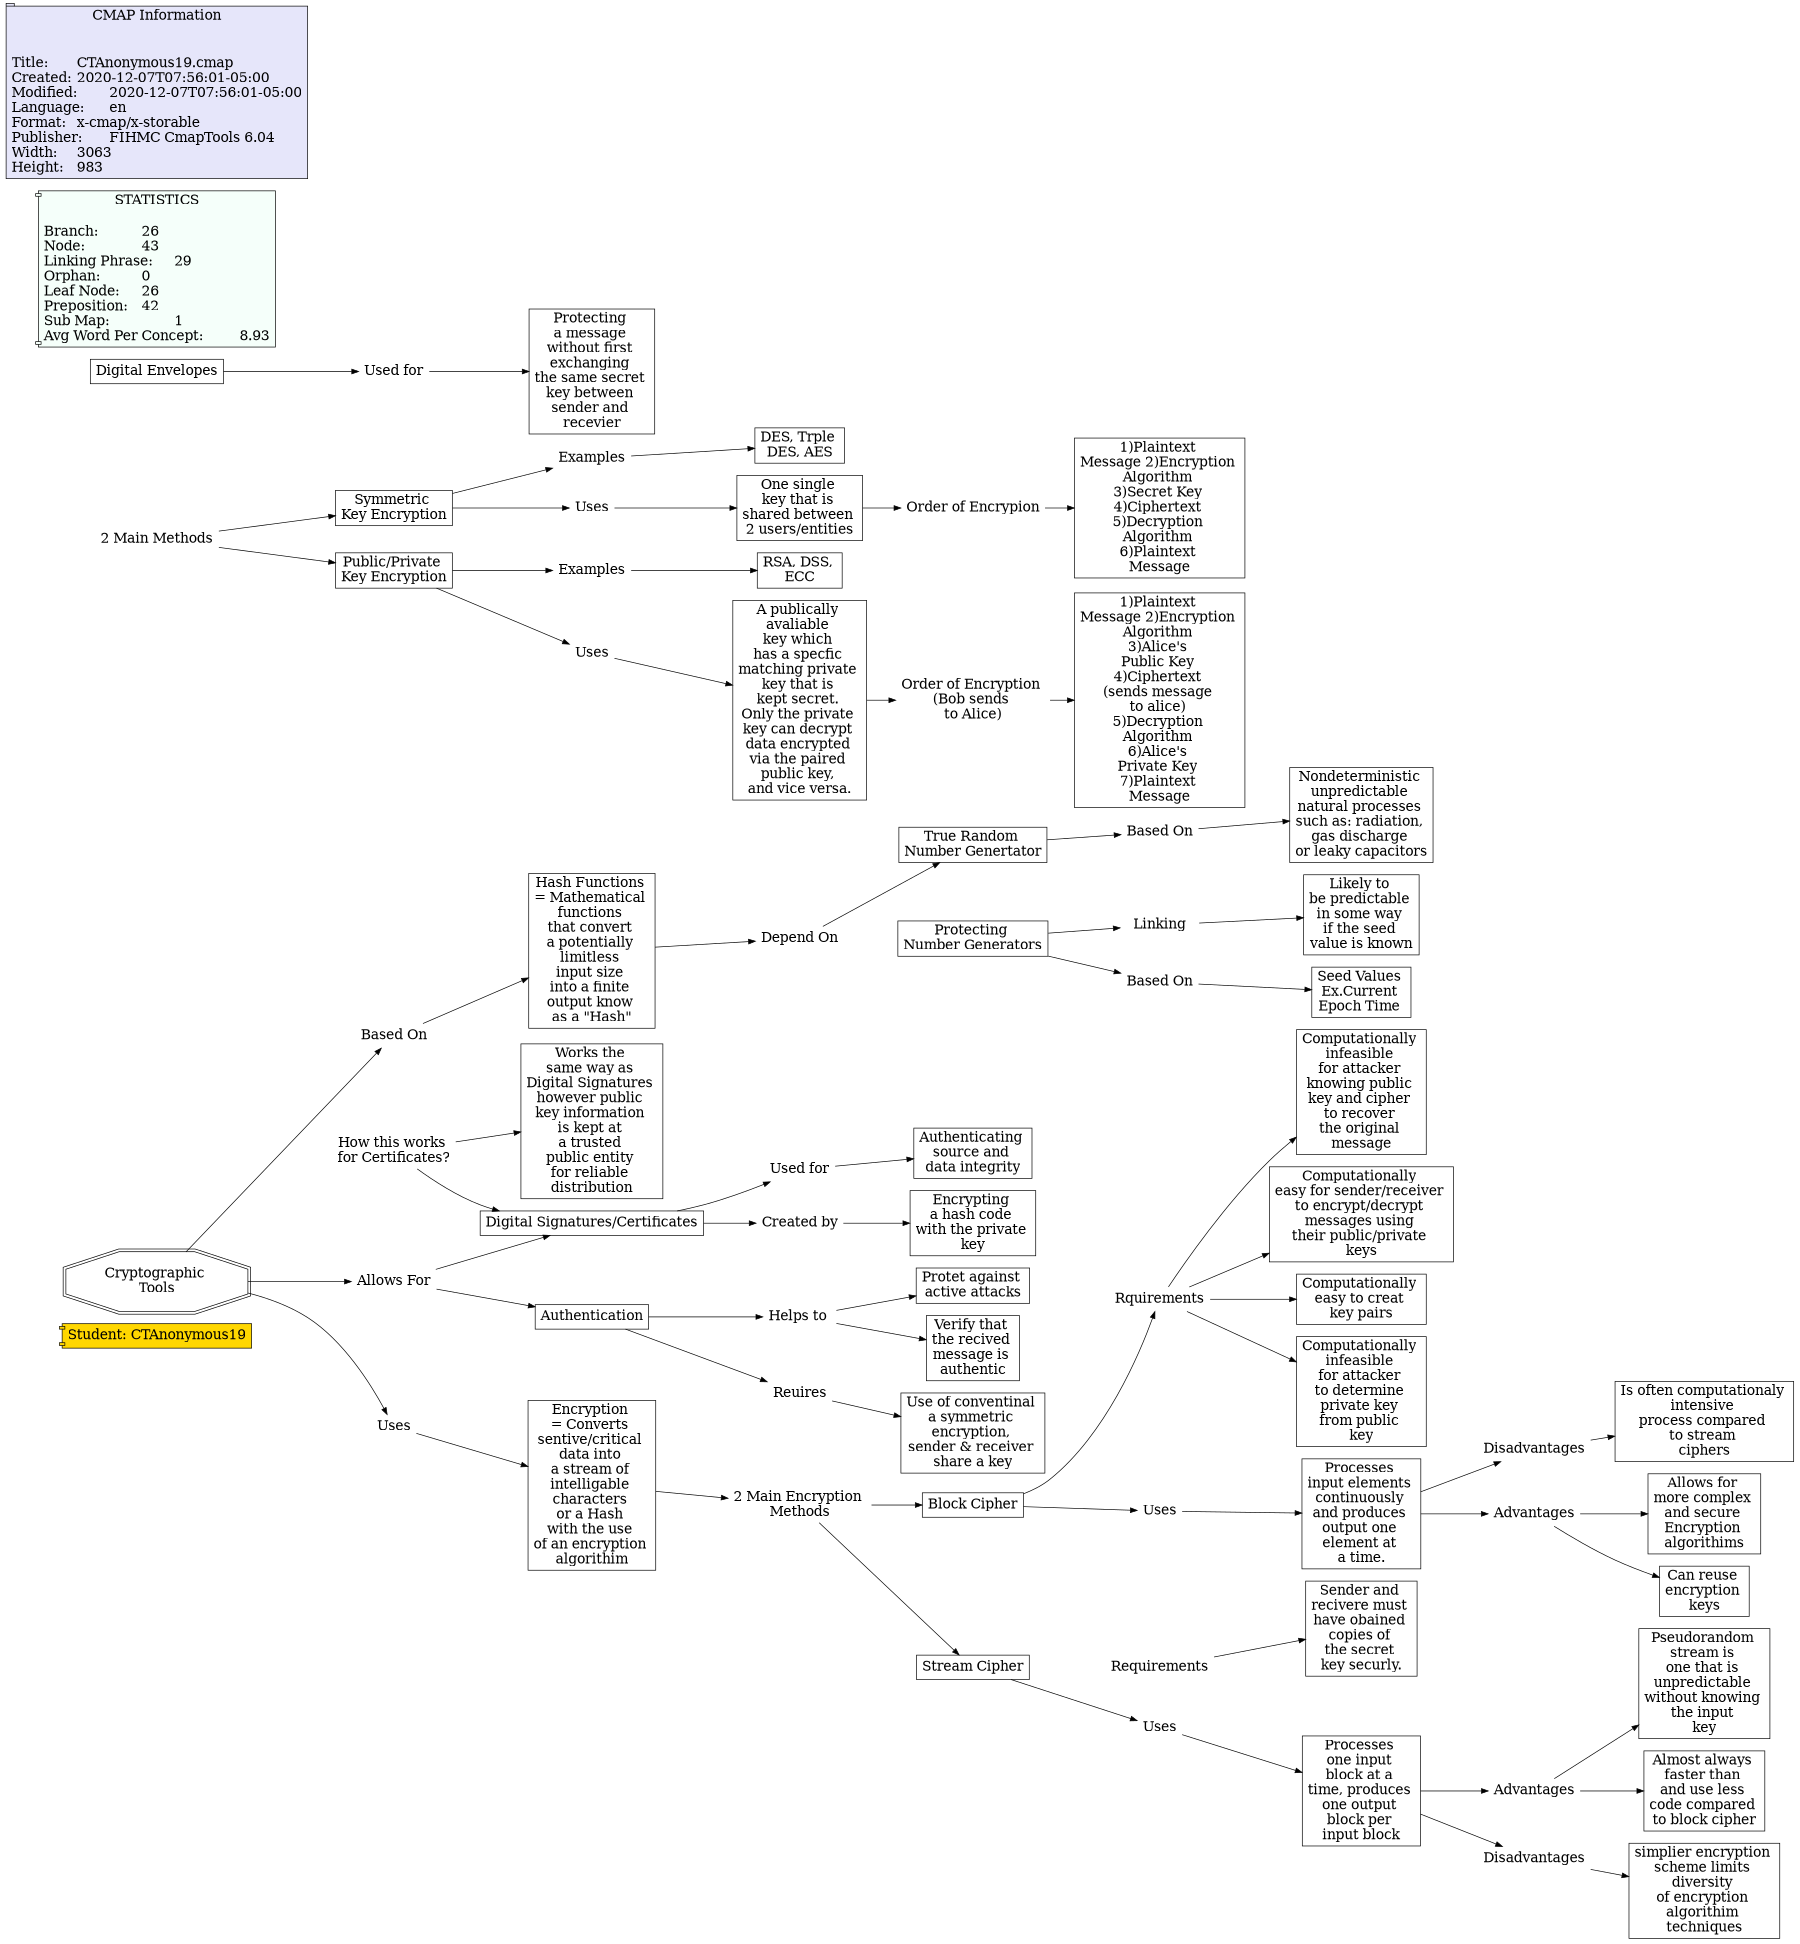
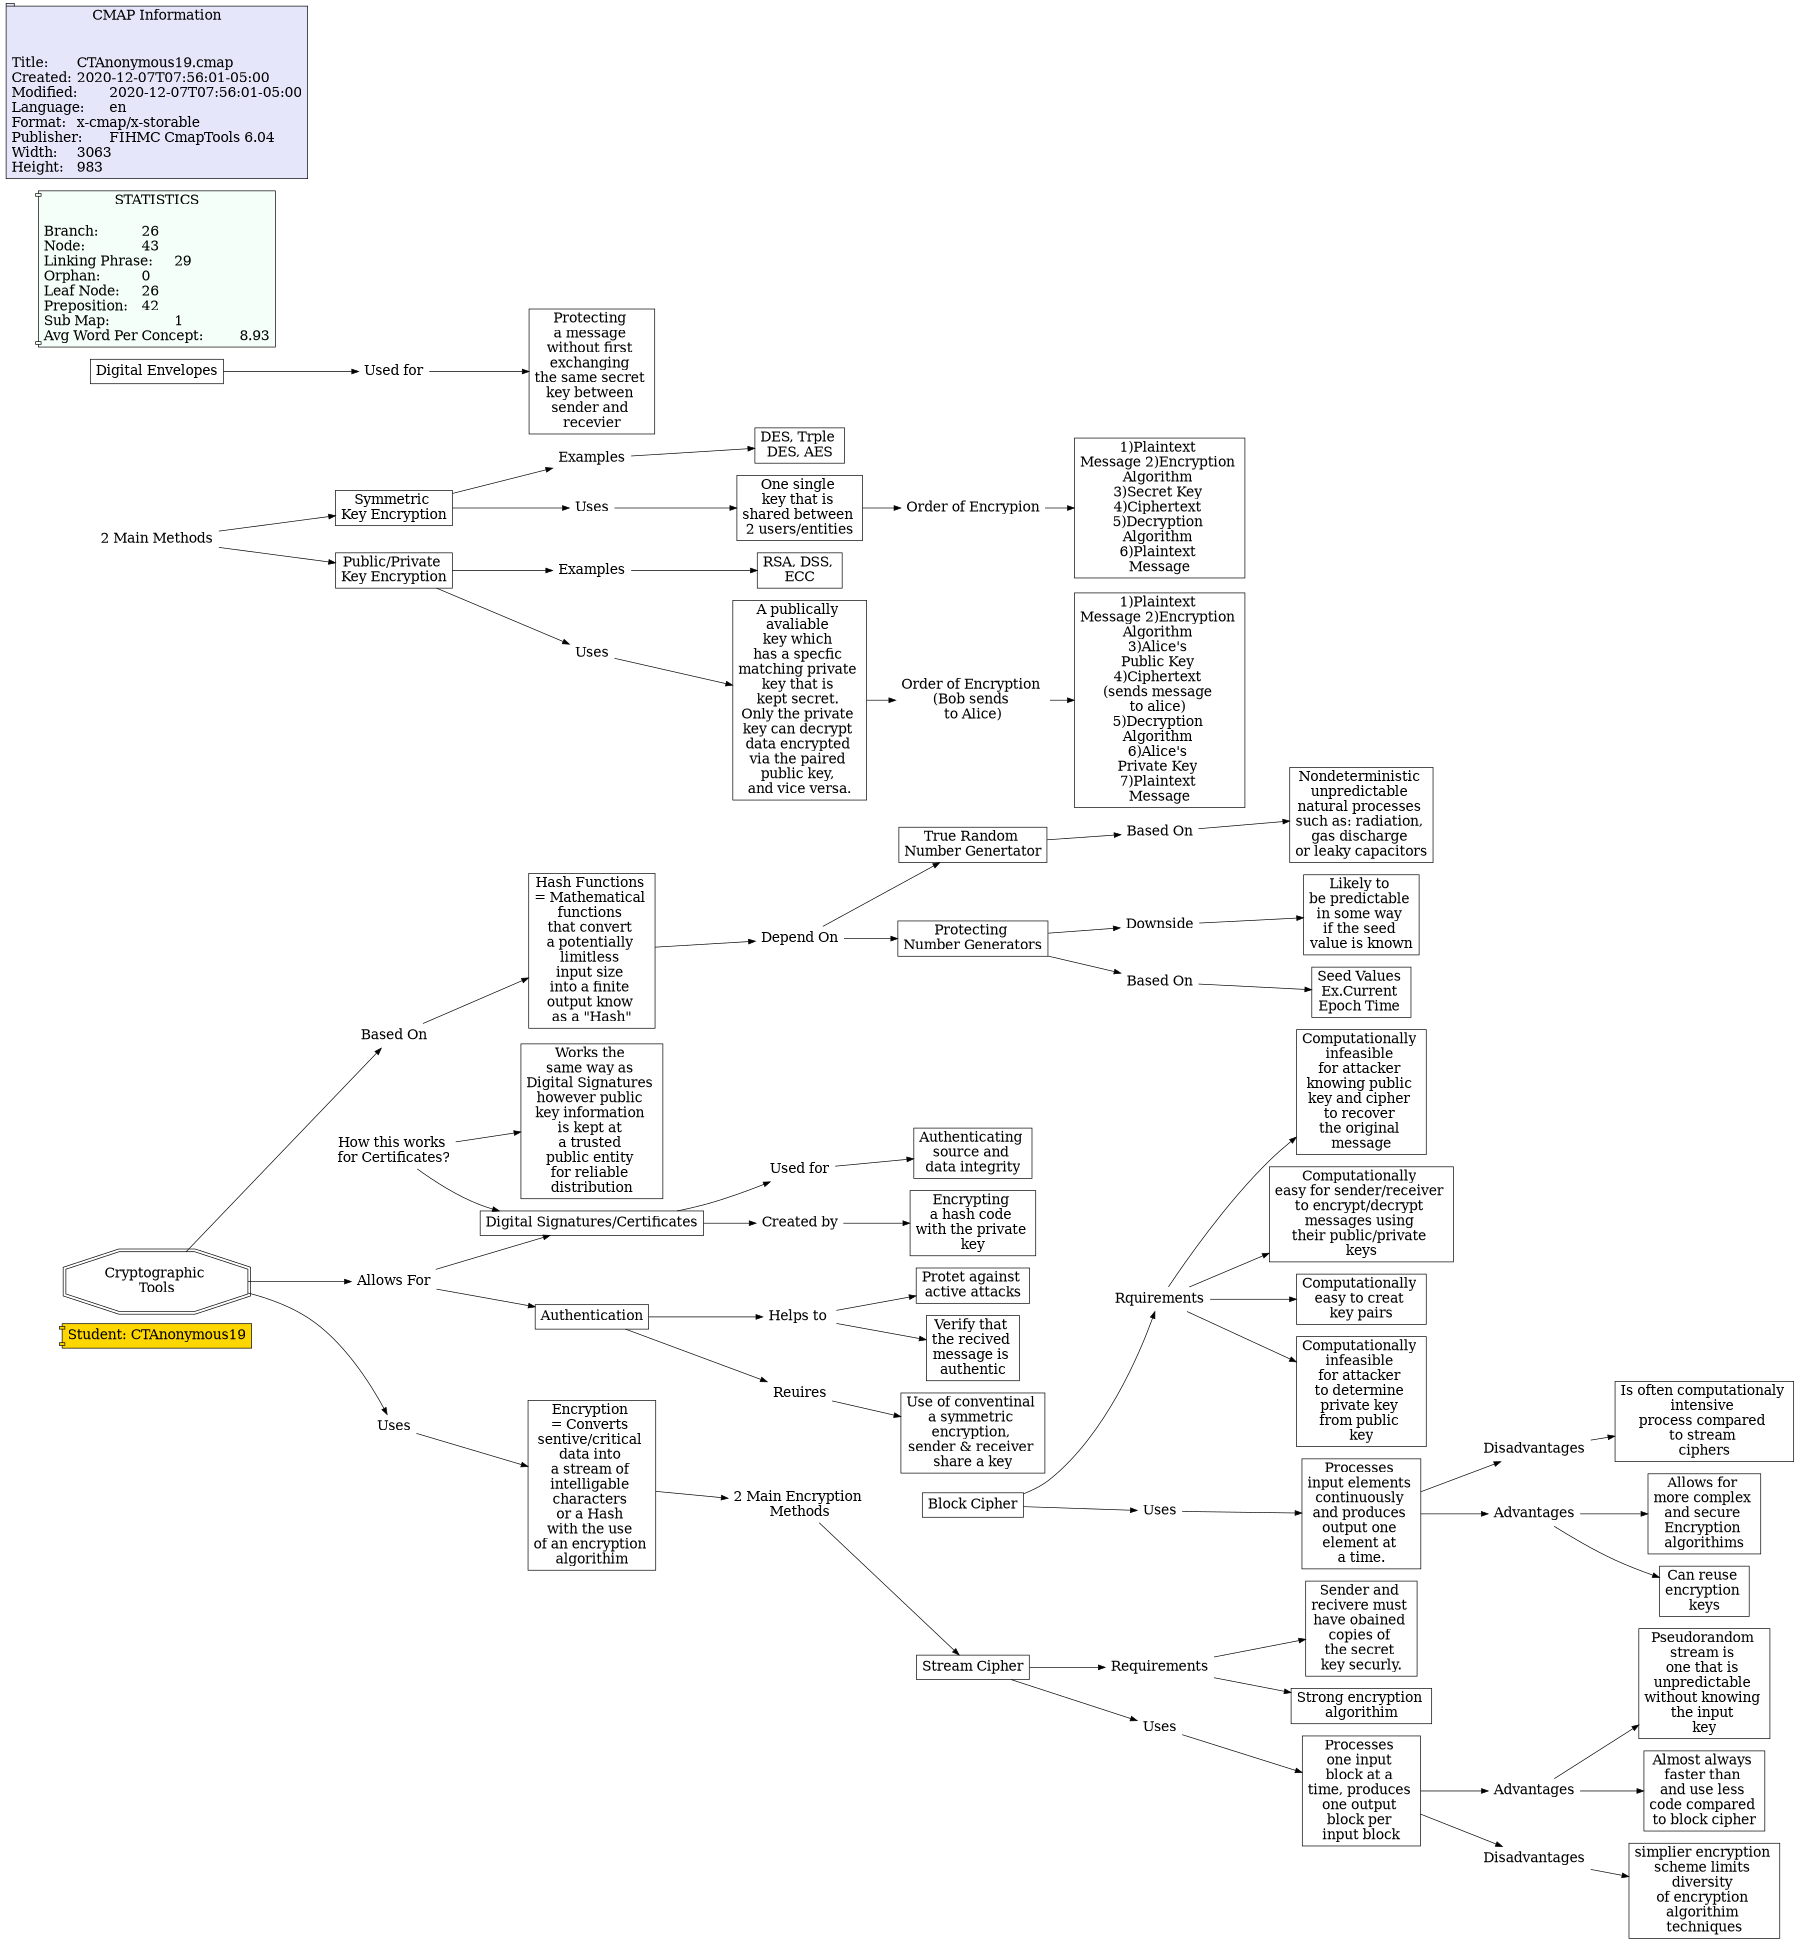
node "Linking": label "Linking" -> "Downside"
edge "Depend On" -> "Protecting Number Generators": added
edge "2 Main Encryption Methods" -> "Block Cipher": removed
edge "Stream Cipher" -> "Requirements": added
node "Strong encryption algorithim": added
